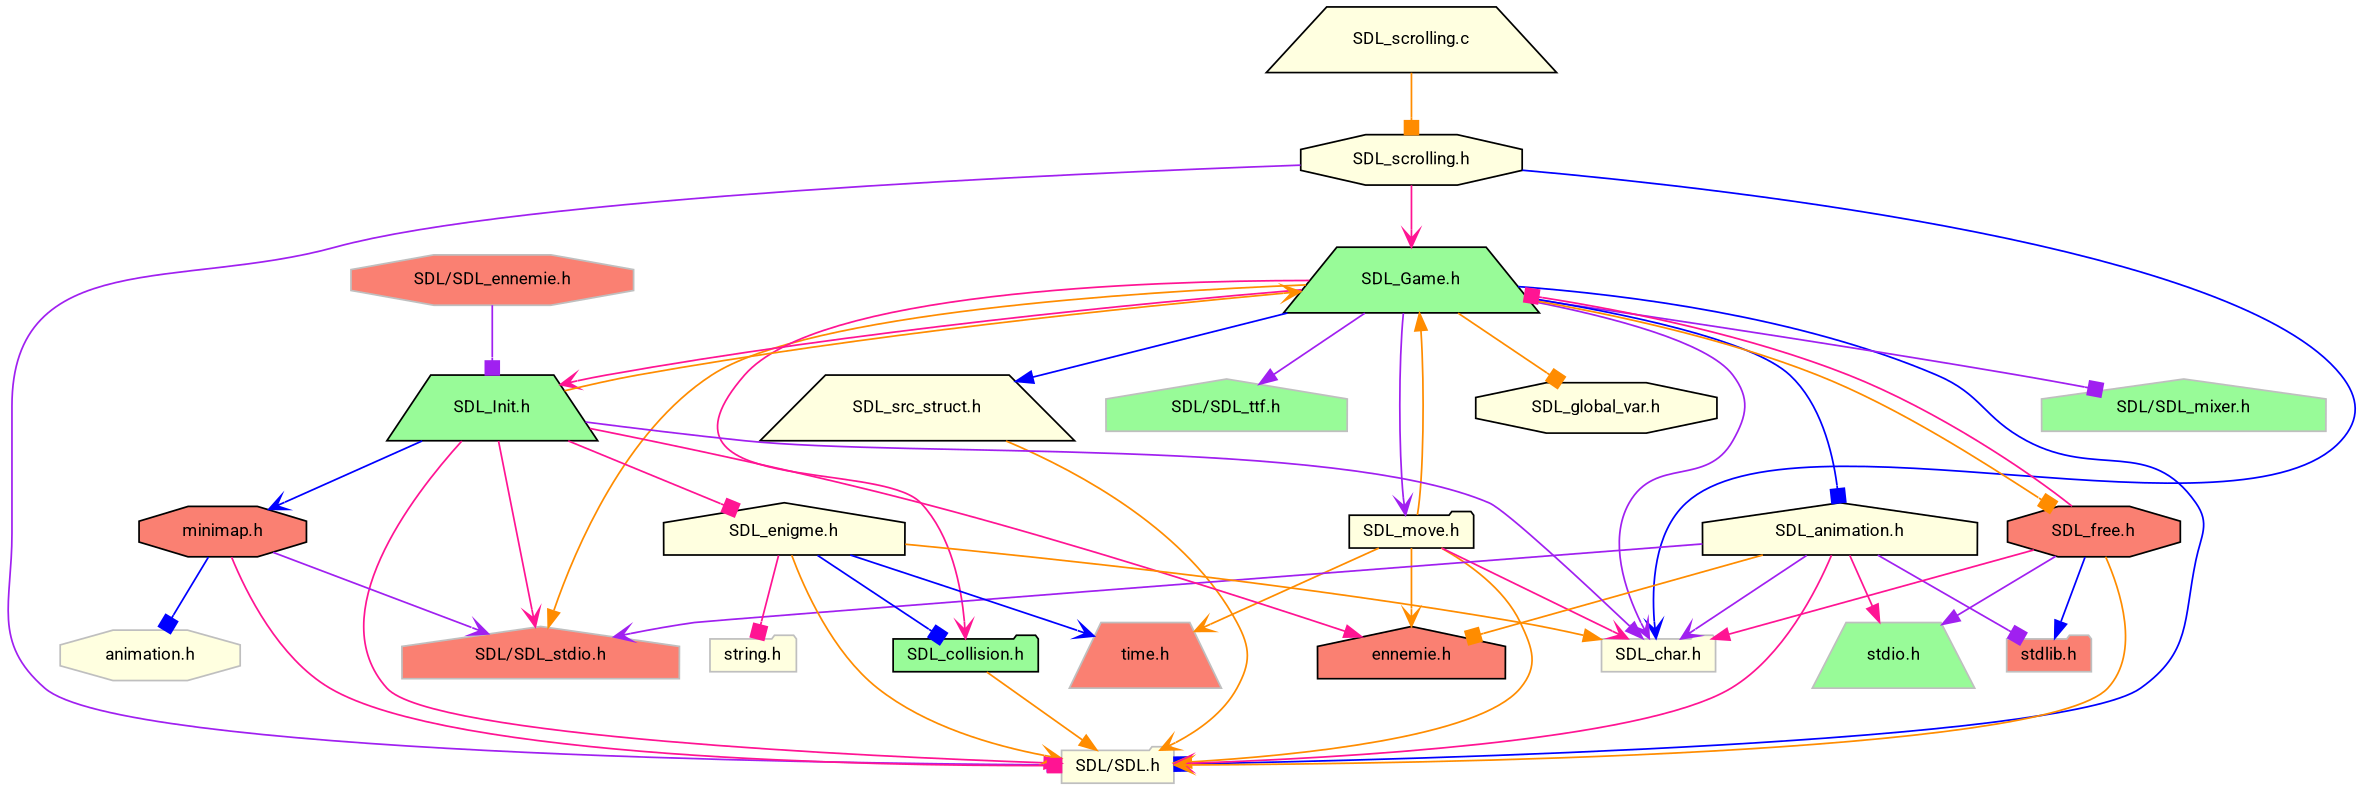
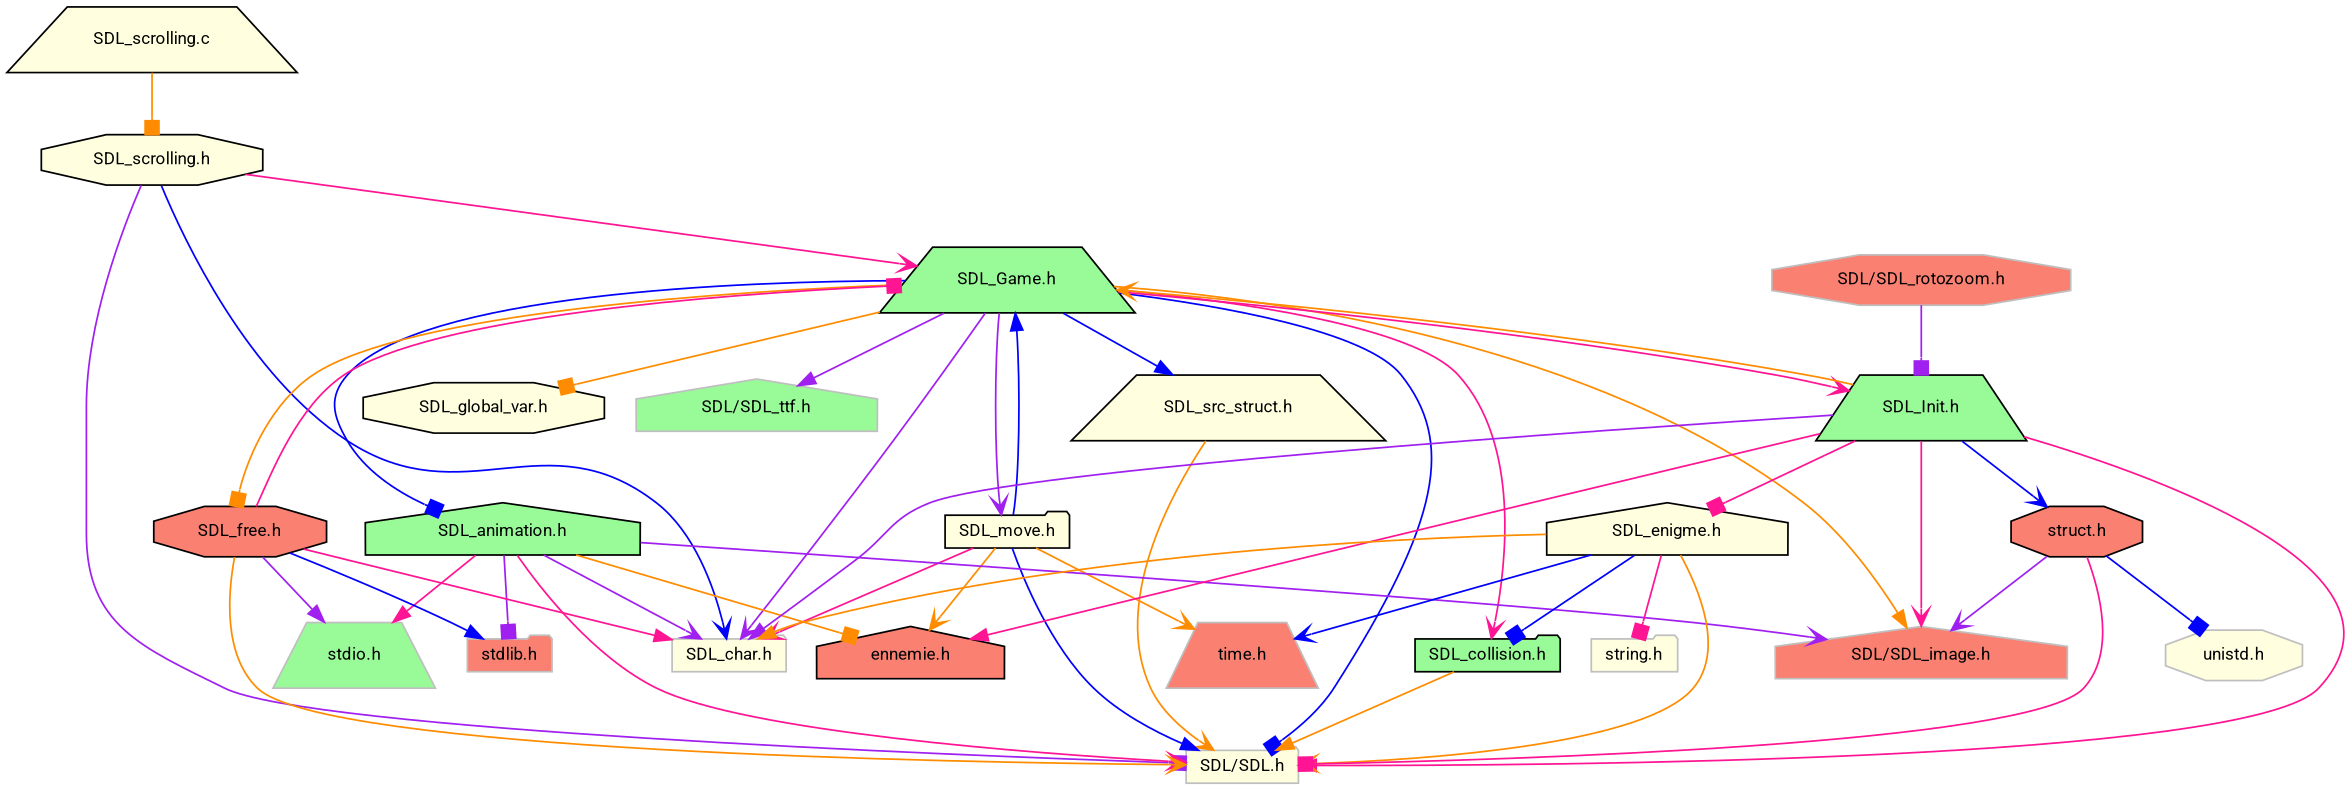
node "SDL/SDL_ennemie.h": label "SDL/SDL_ennemie.h" -> "SDL/SDL_rotozoom.h"
node "SDL/SDL_mixer.h": removed
edge "SDL_move.h" -> "SDL_Game.h": color darkorange -> blue
node "minimap.h": label "minimap.h" -> "struct.h"
node "SDL_animation.h": fillcolor lightyellow -> palegreen
node "animation.h": label "animation.h" -> "unistd.h"
node "SDL/SDL_stdio.h": label "SDL/SDL_stdio.h" -> "SDL/SDL_image.h"
edge "SDL_move.h" -> "SDL/SDL.h": color darkorange -> blue
